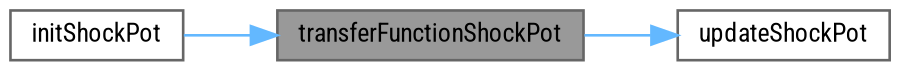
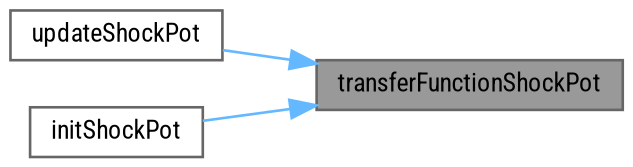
edge "transferFunctionShockPot" -> "updateShockPot": reversed
